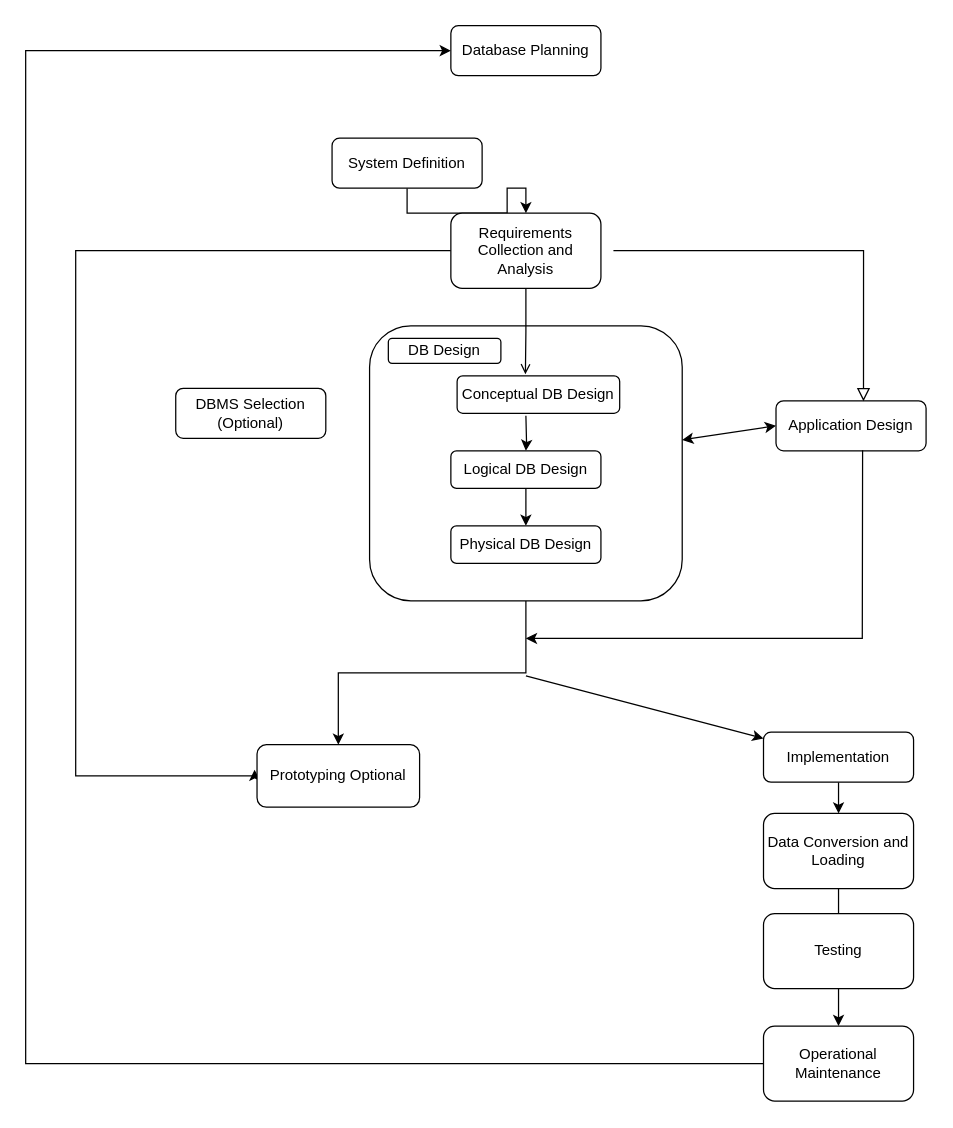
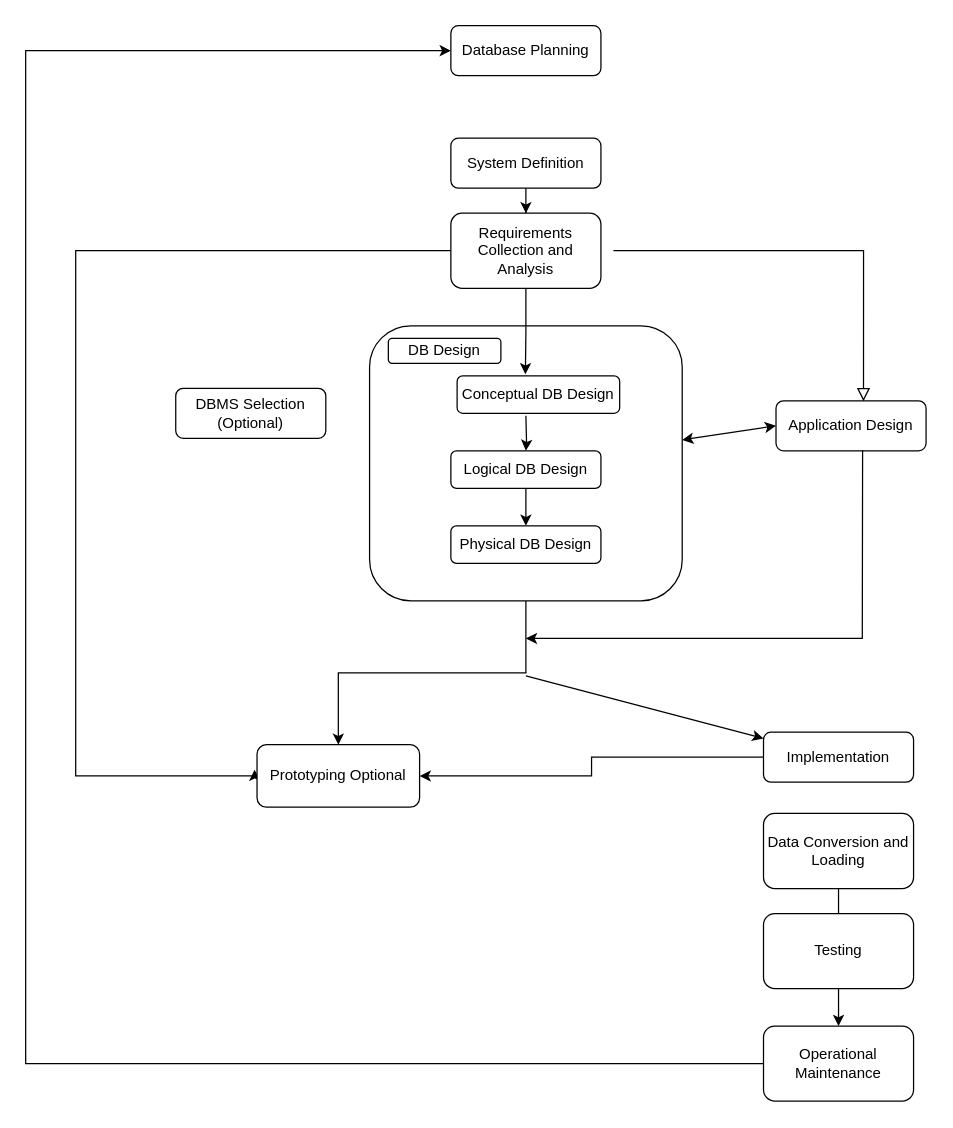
node "System Definition": moved (407, 163) -> (526, 163)
edge "Requirements Collection and Analysis" -> "Conceptual DB Design": arrowhead open -> classic
edge "Implementation" -> "Data Conversion and Loading": now "Implementation" -> "Prototyping Optional"
